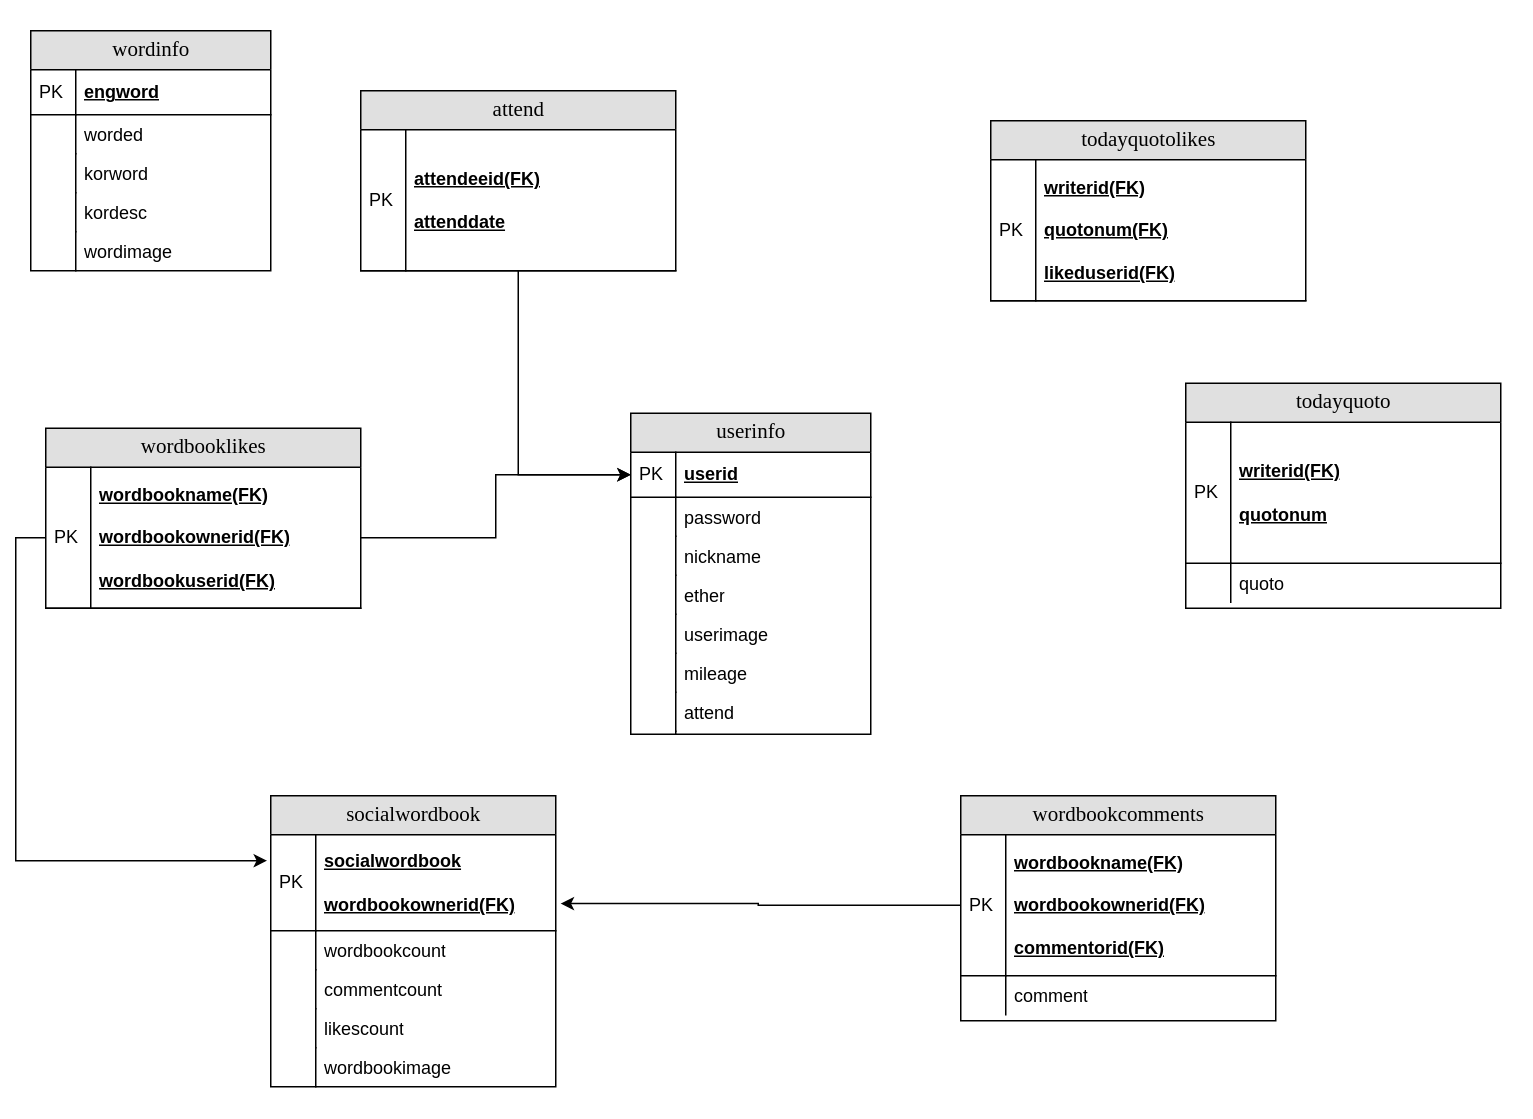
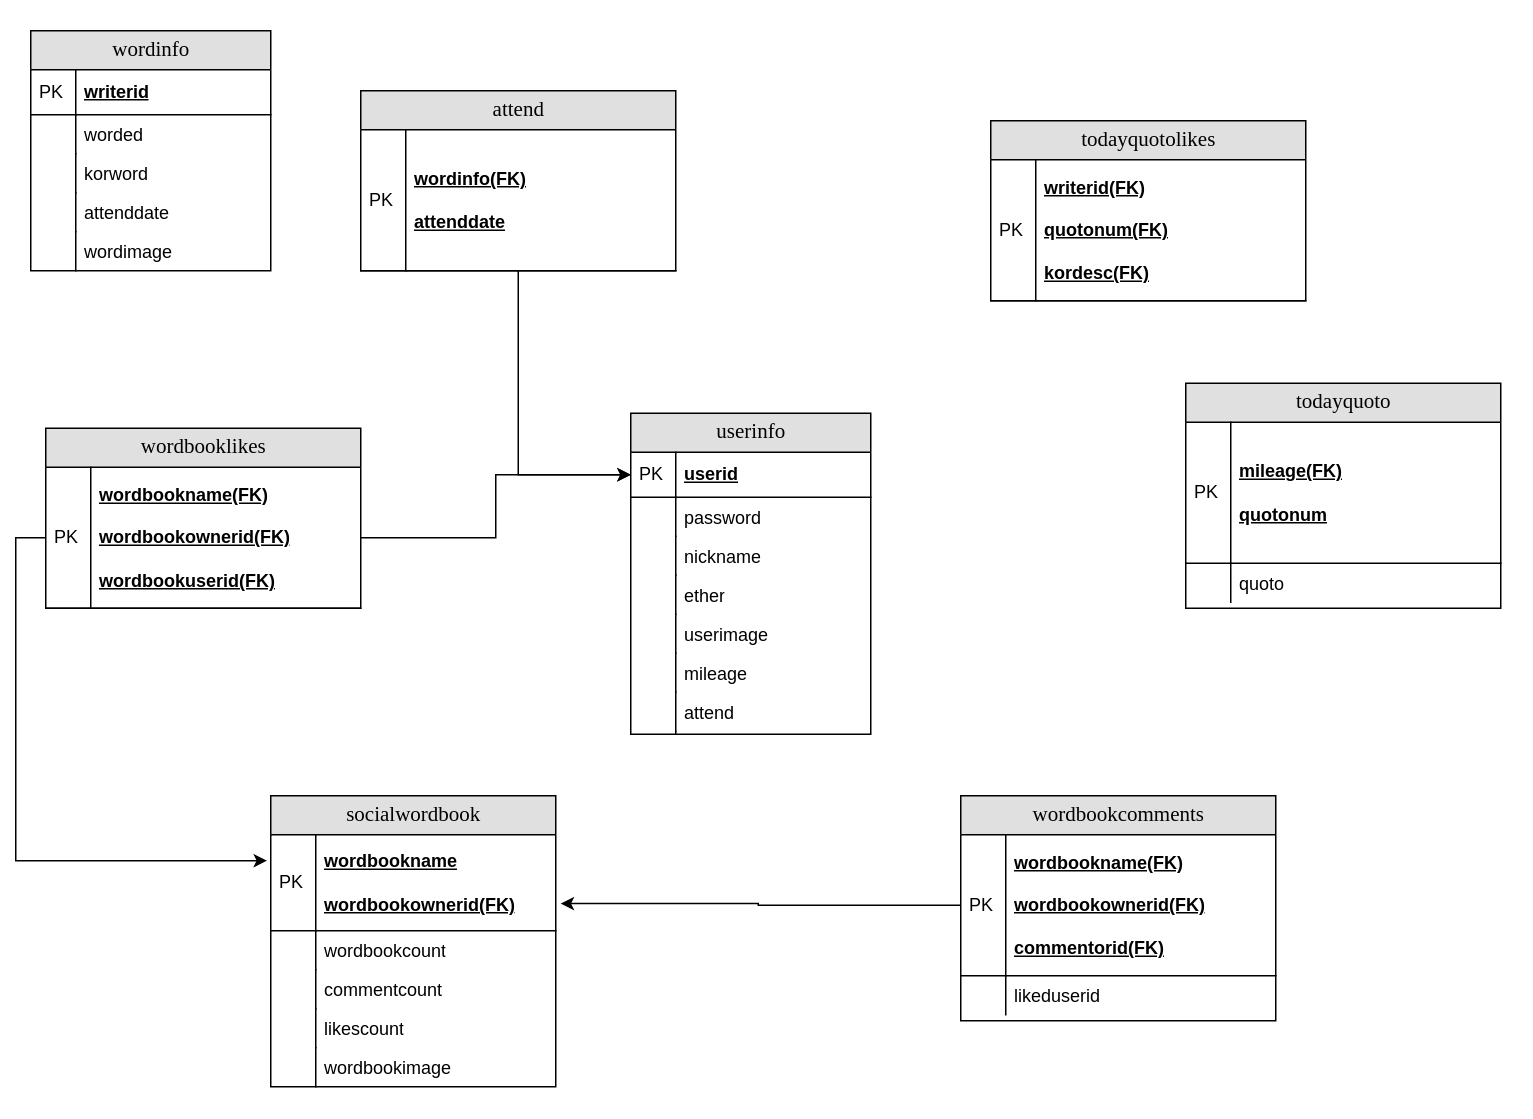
node "engword": label "engword" -> "writerid"
node "attendeeid(FK) attenddate": label "attendeeid(FK) attenddate" -> "wordinfo(FK) attenddate"
node "kordesc": label "kordesc" -> "attenddate"
node "writerid(FK) quotonum(FK) likeduserid(FK)": label "writerid(FK) quotonum(FK) likeduserid(FK)" -> "writerid(FK) quotonum(FK) kordesc(FK)"
node "writerid(FK) quotonum": label "writerid(FK) quotonum" -> "mileage(FK) quotonum"
node "socialwordbook wordbookownerid(FK)": label "socialwordbook wordbookownerid(FK)" -> "wordbookname wordbookownerid(FK)"
node "comment": label "comment" -> "likeduserid"
